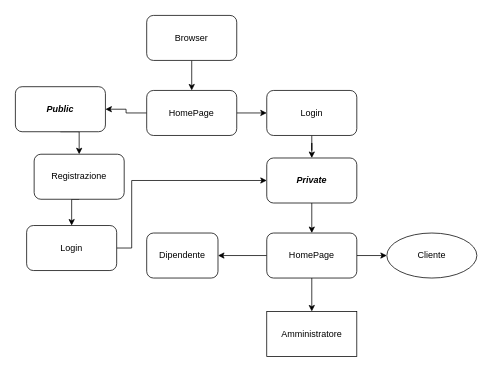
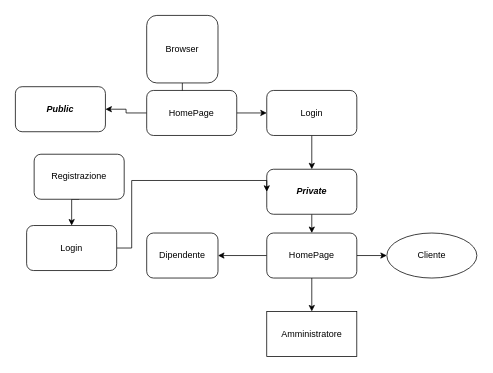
node "Browser": size 90x45 -> 71x68
edge "Public" -> "Registrazione": removed
node "Private": moved (312, 180) -> (312, 192)
